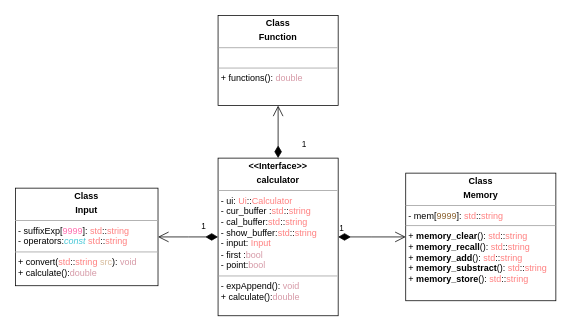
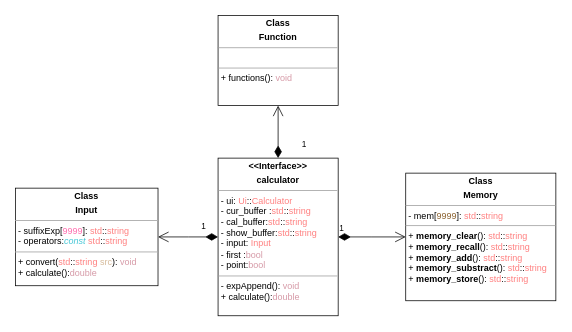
node "Class Function + functions(): double": label "Class Function + functions(): double" -> "Class Function + functions(): void"
